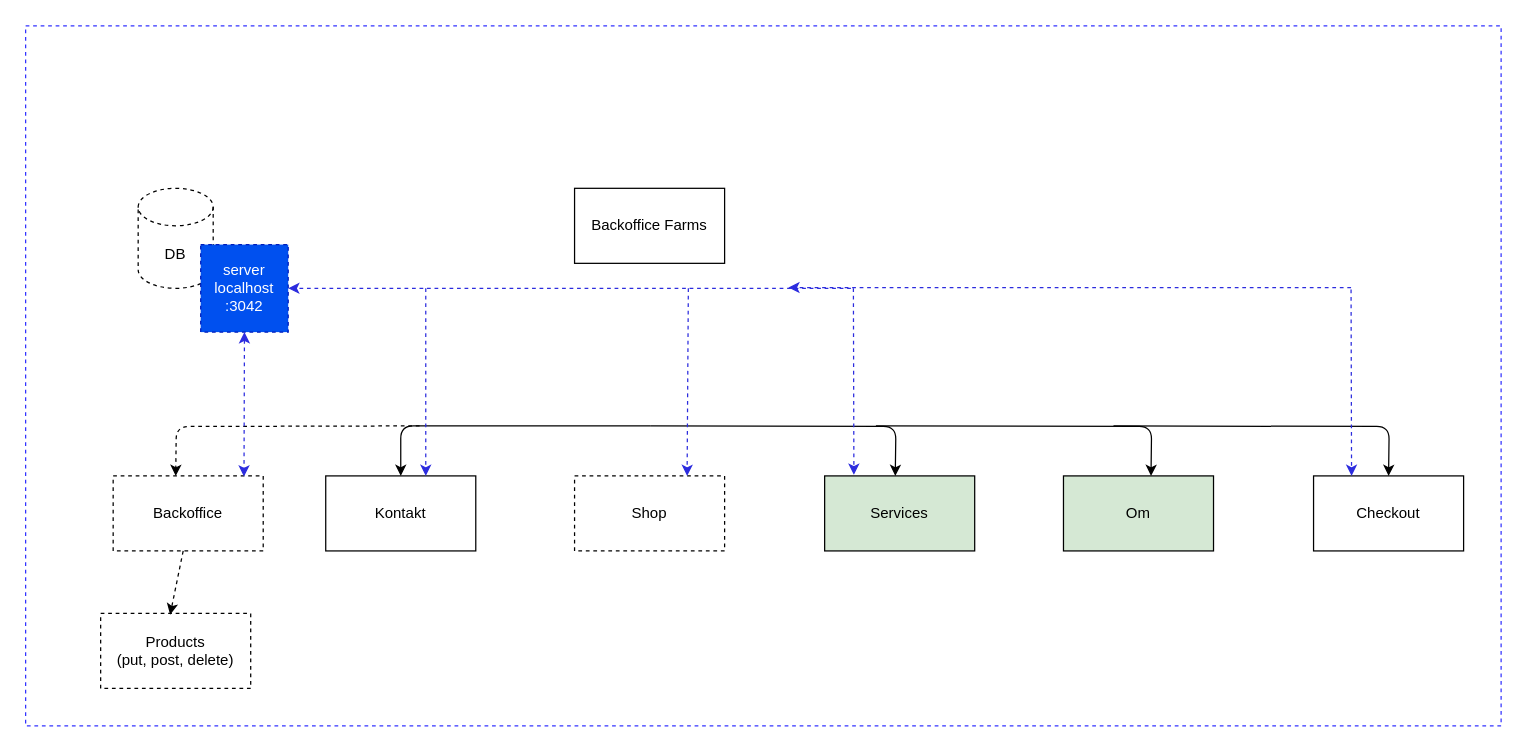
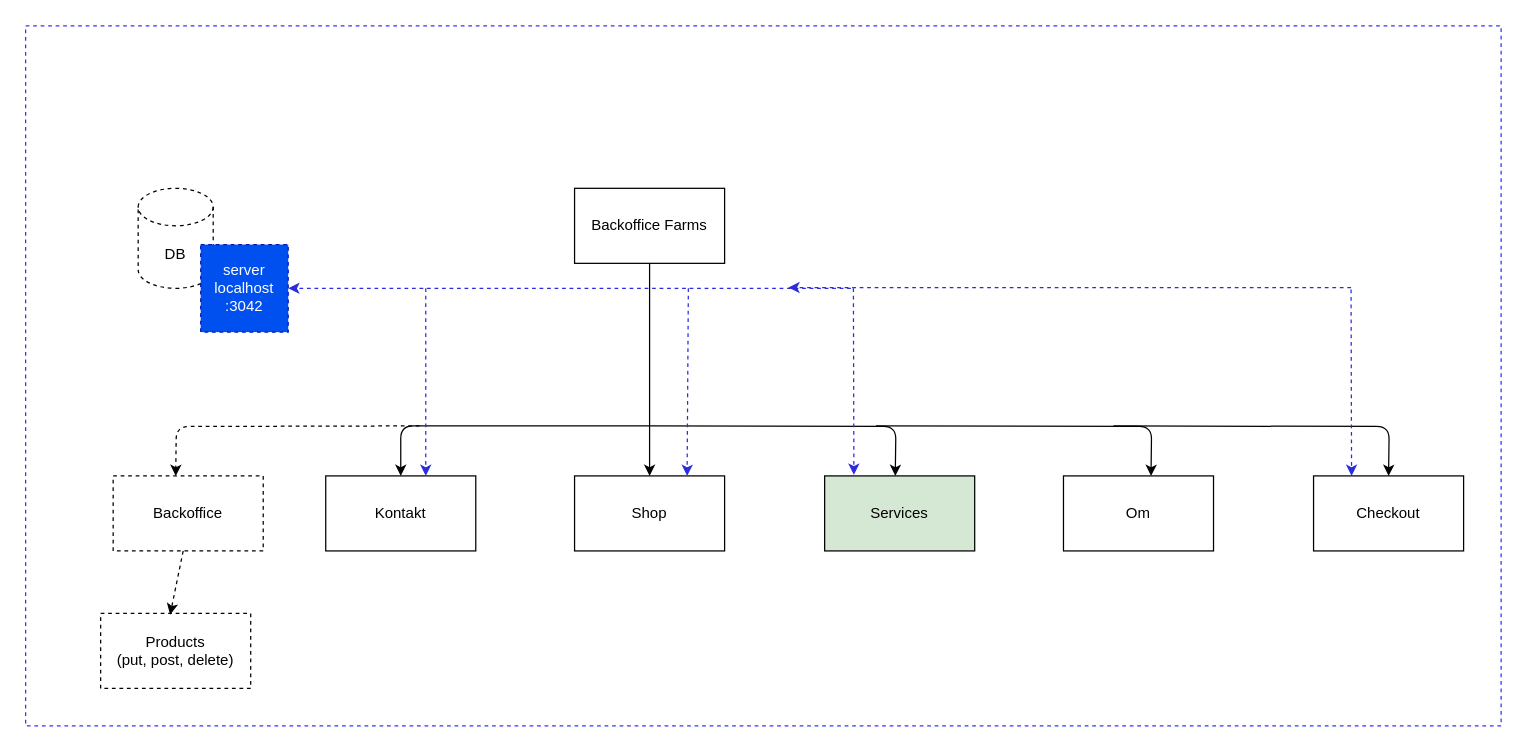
edge "Backoffice Farms" -> "Shop": added
edge "server localhost :3042" -- "Backoffice": removed
node "Shop": style dashed -> solid
node "Om": fillcolor #d5e8d4 -> #ffffff
